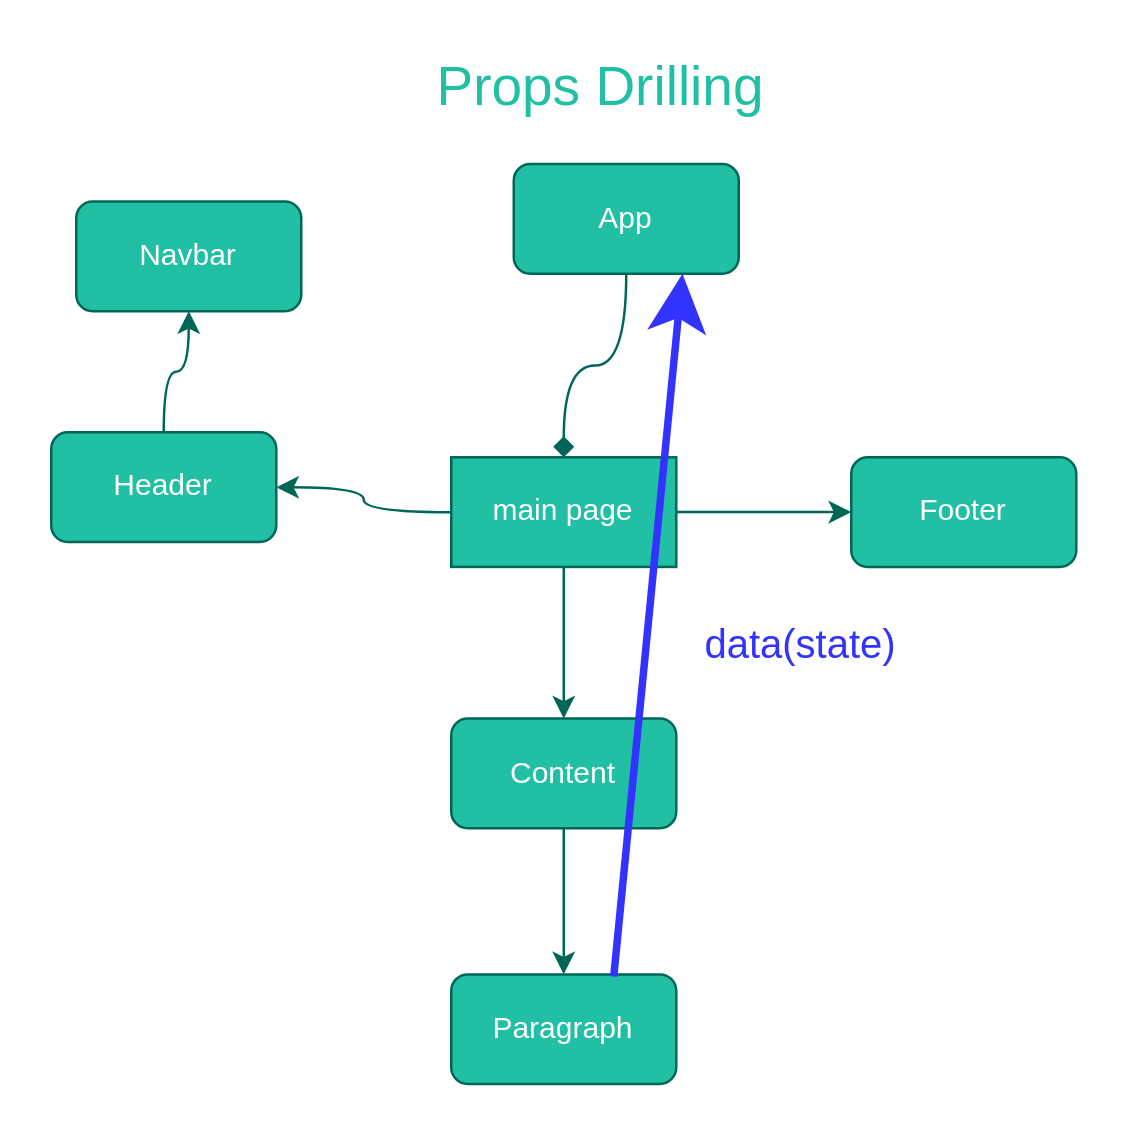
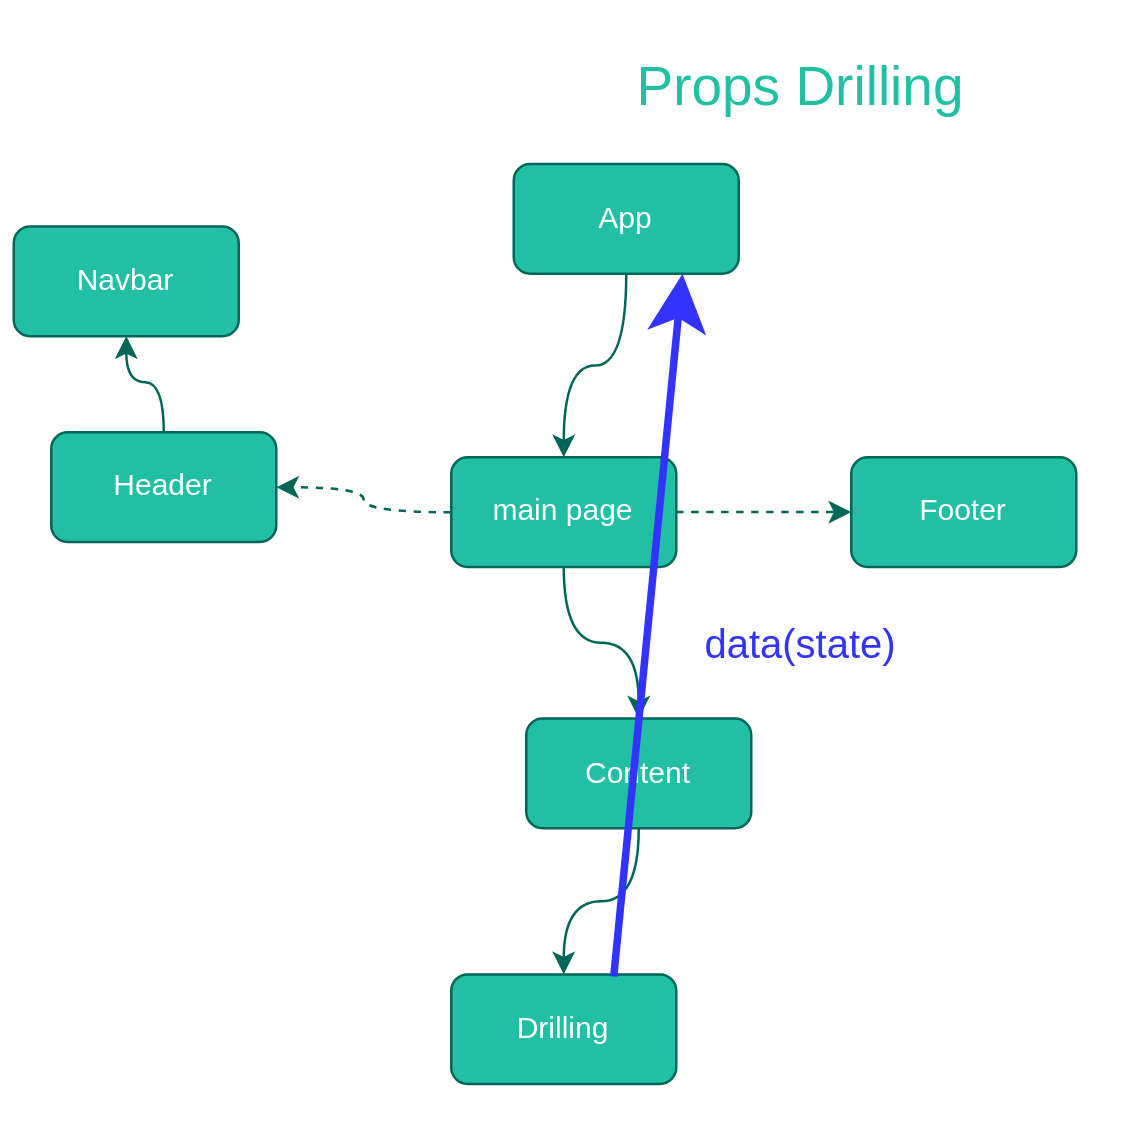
node "Props Drilling": moved (601, 89) -> (801, 89)
node "Navbar": moved (189, 256) -> (126, 281)
edge "App" -> "main page": arrowhead diamond -> classic
edge "main page" -> "Header": style solid -> dashed
node "main page": shape rectangle -> rounded rectangle
edge "main page" -> "Footer": style solid -> dashed
node "Content": moved (564, 773) -> (639, 773)
node "Paragraph": label "Paragraph" -> "Drilling"
